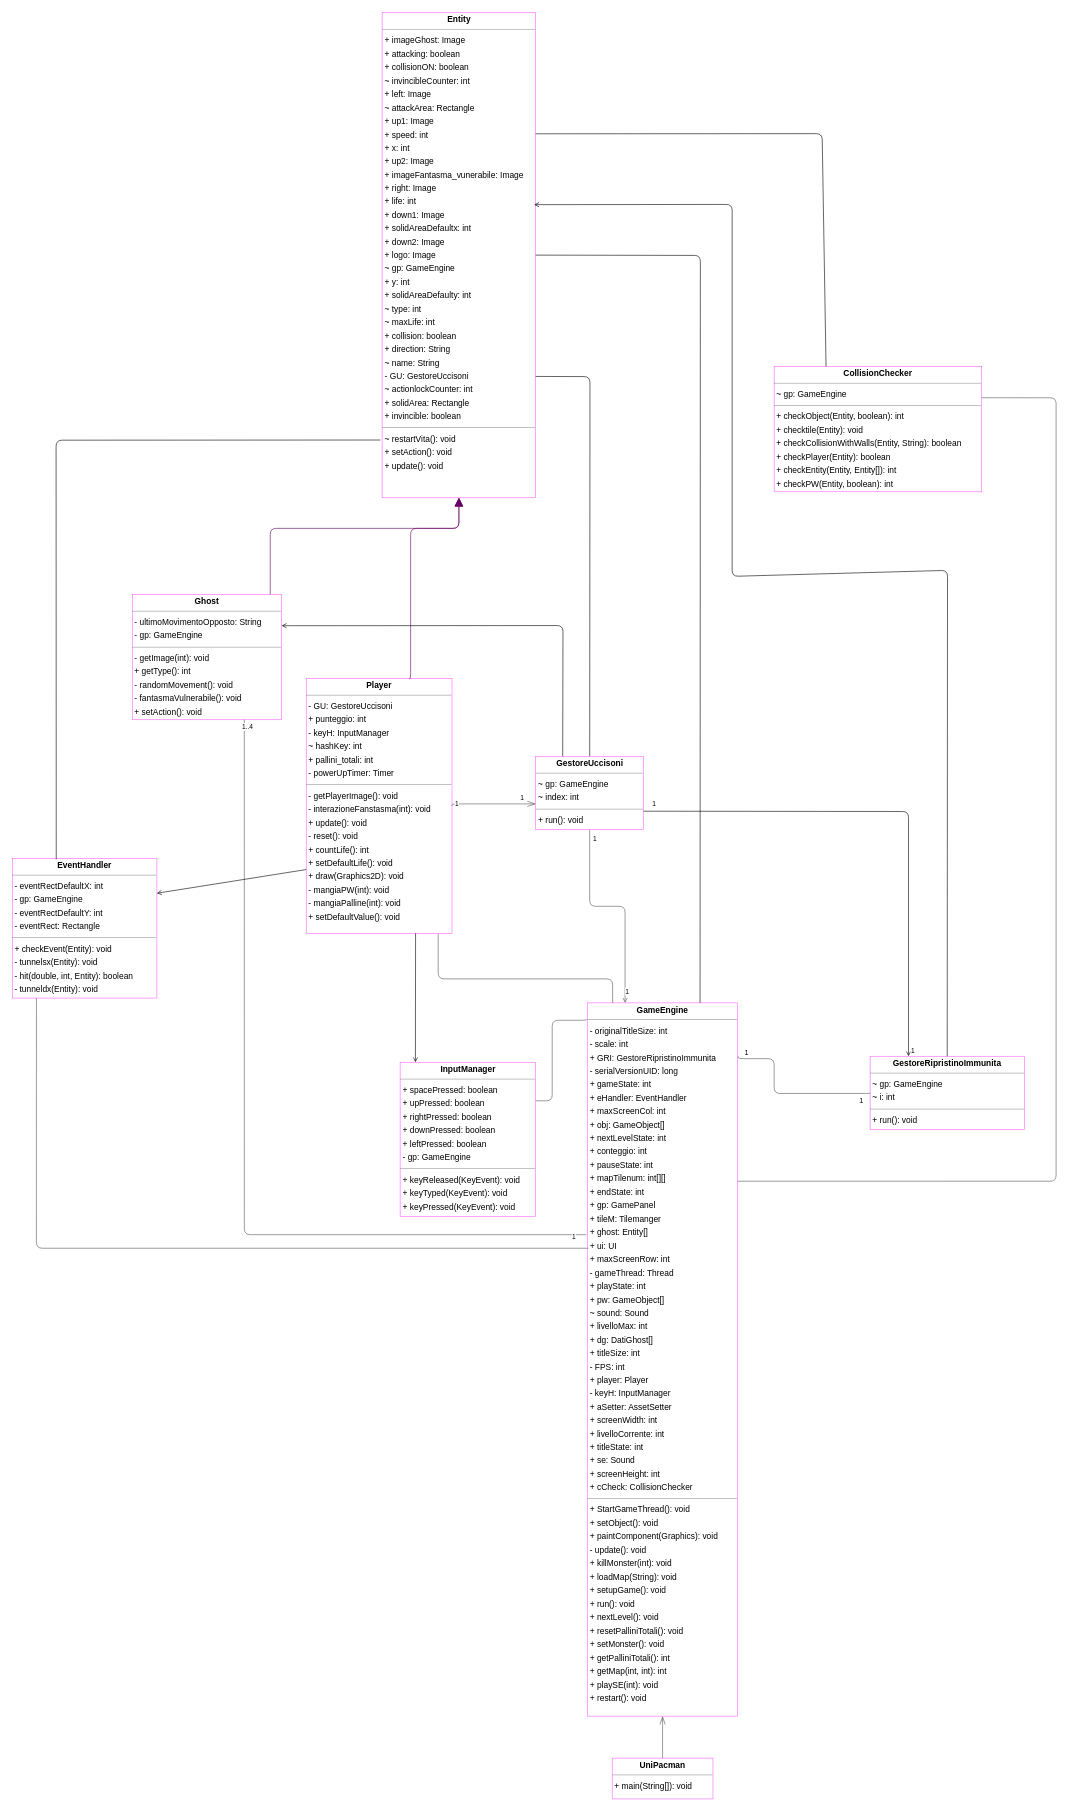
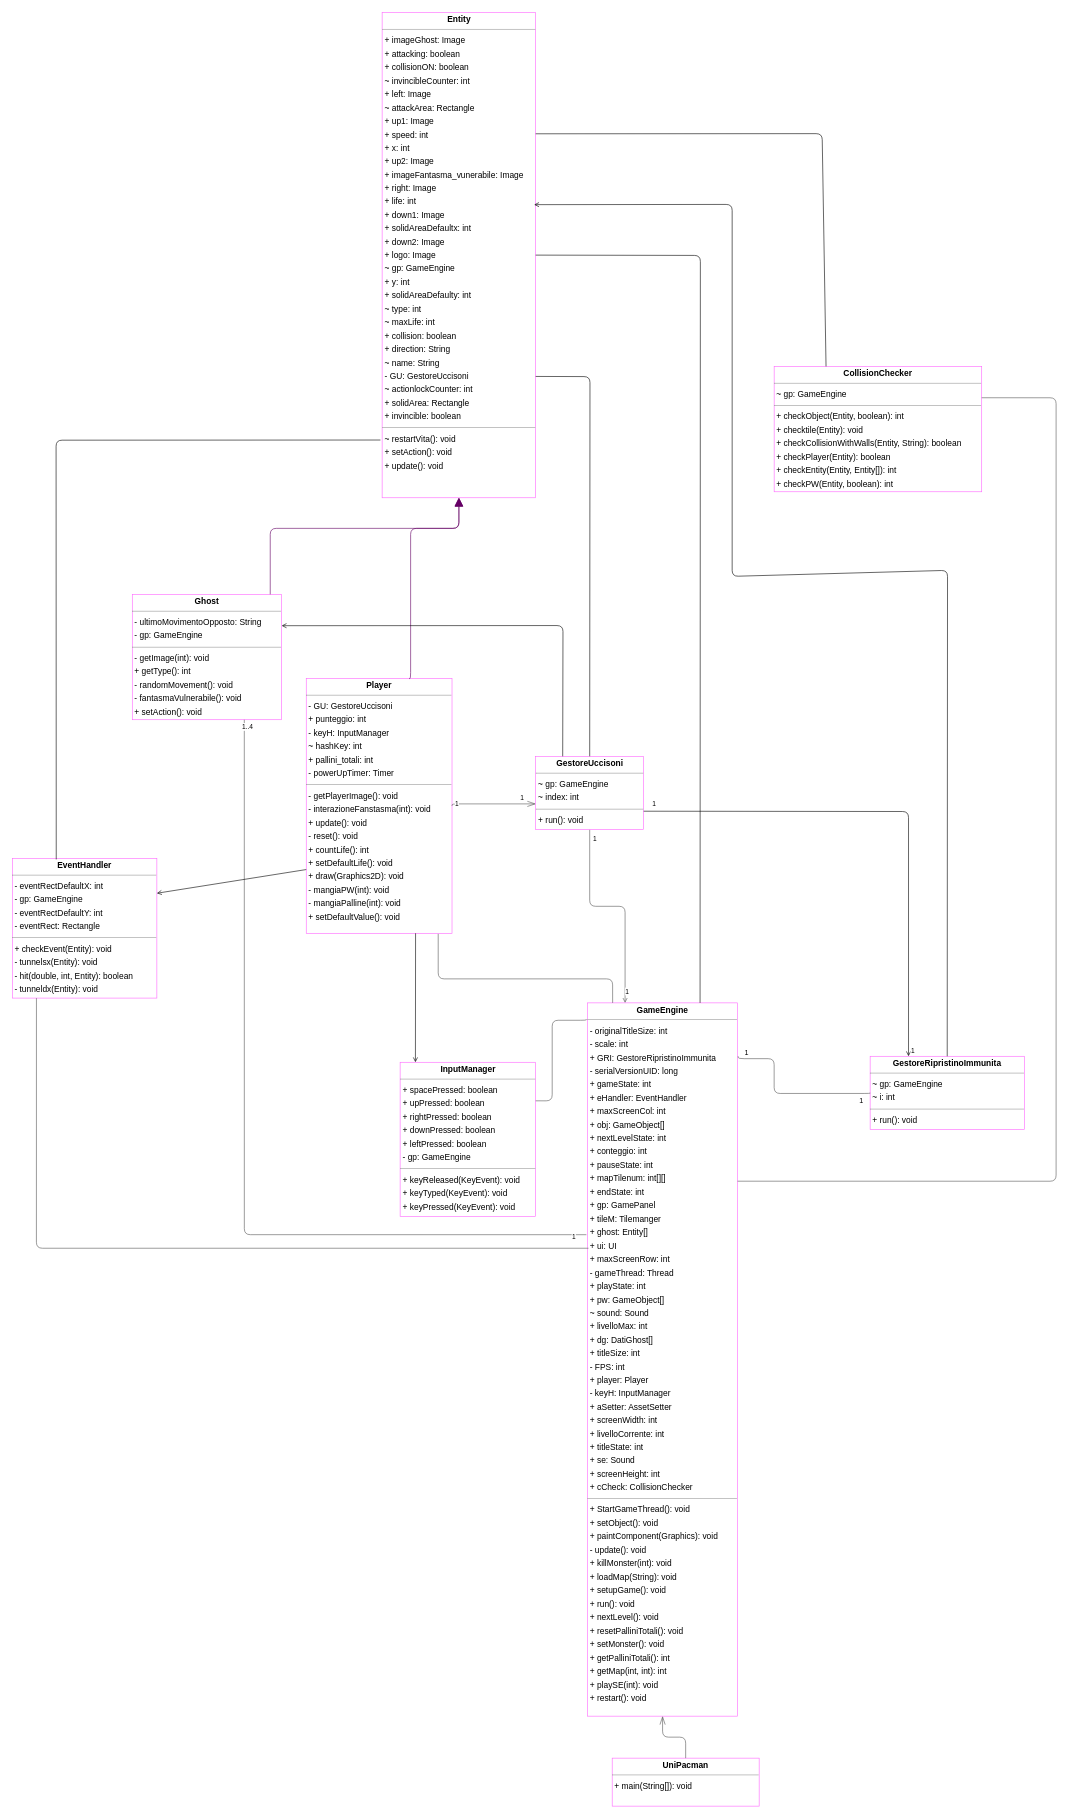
node "UniPacman + main(String[]): void": size 101x41 -> 147x48
